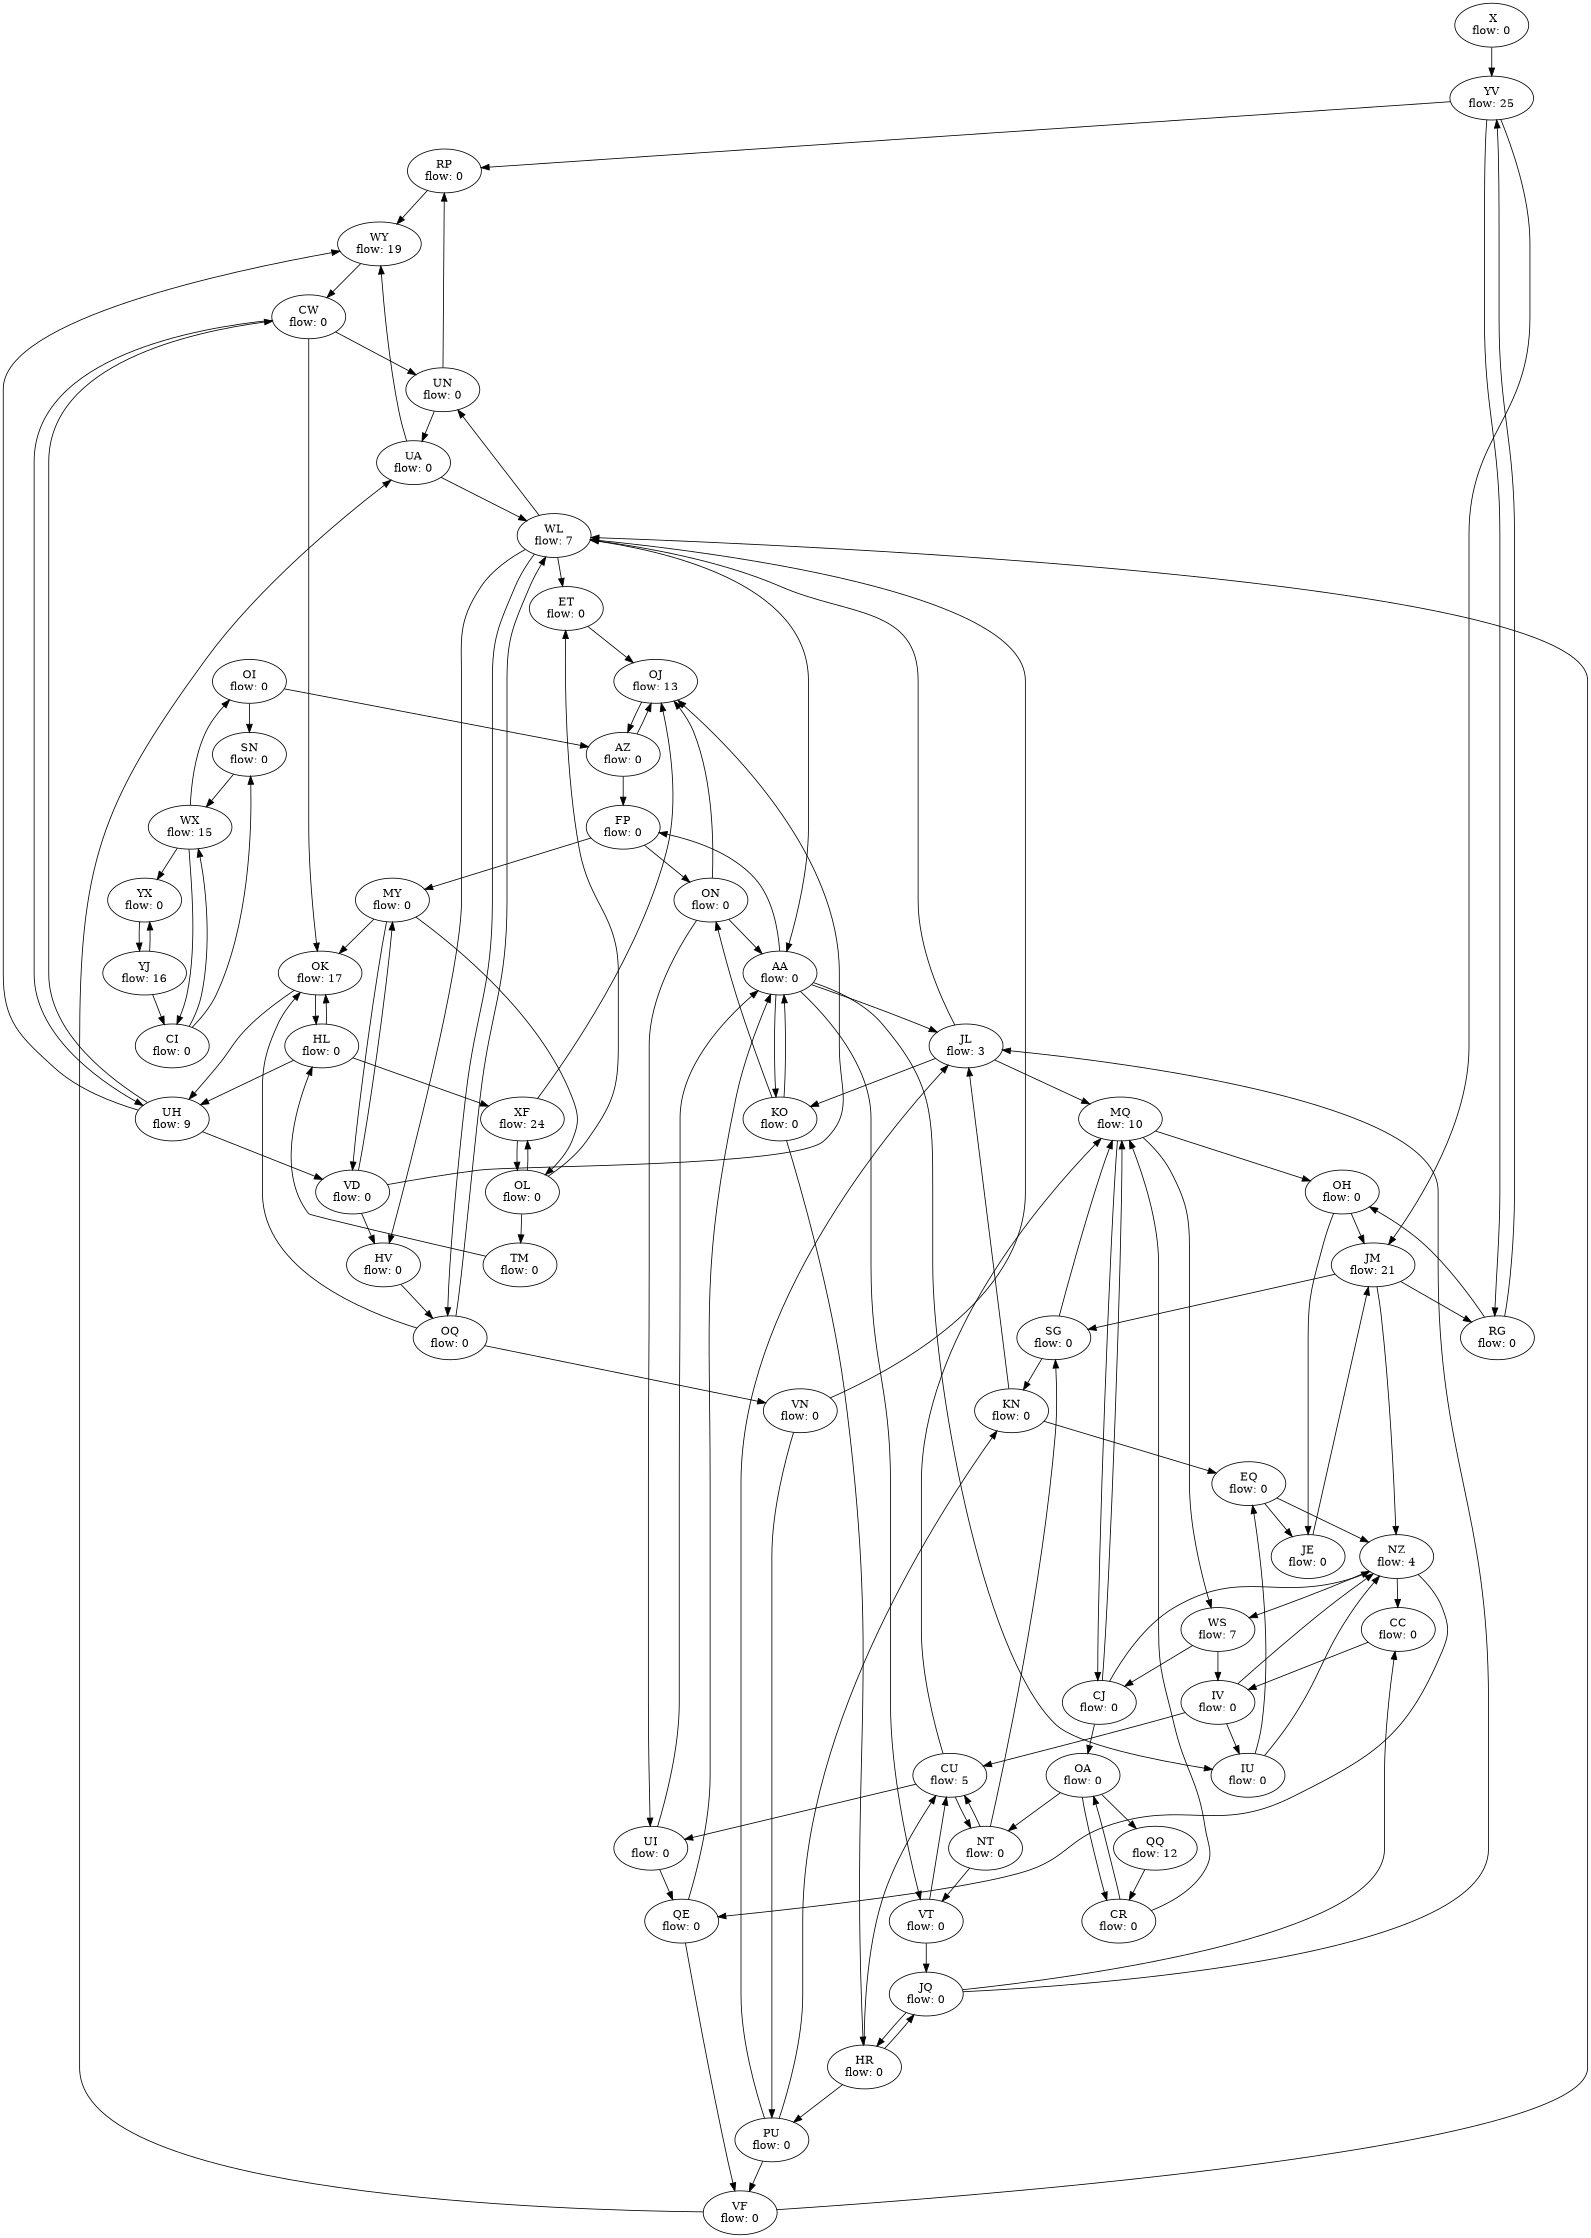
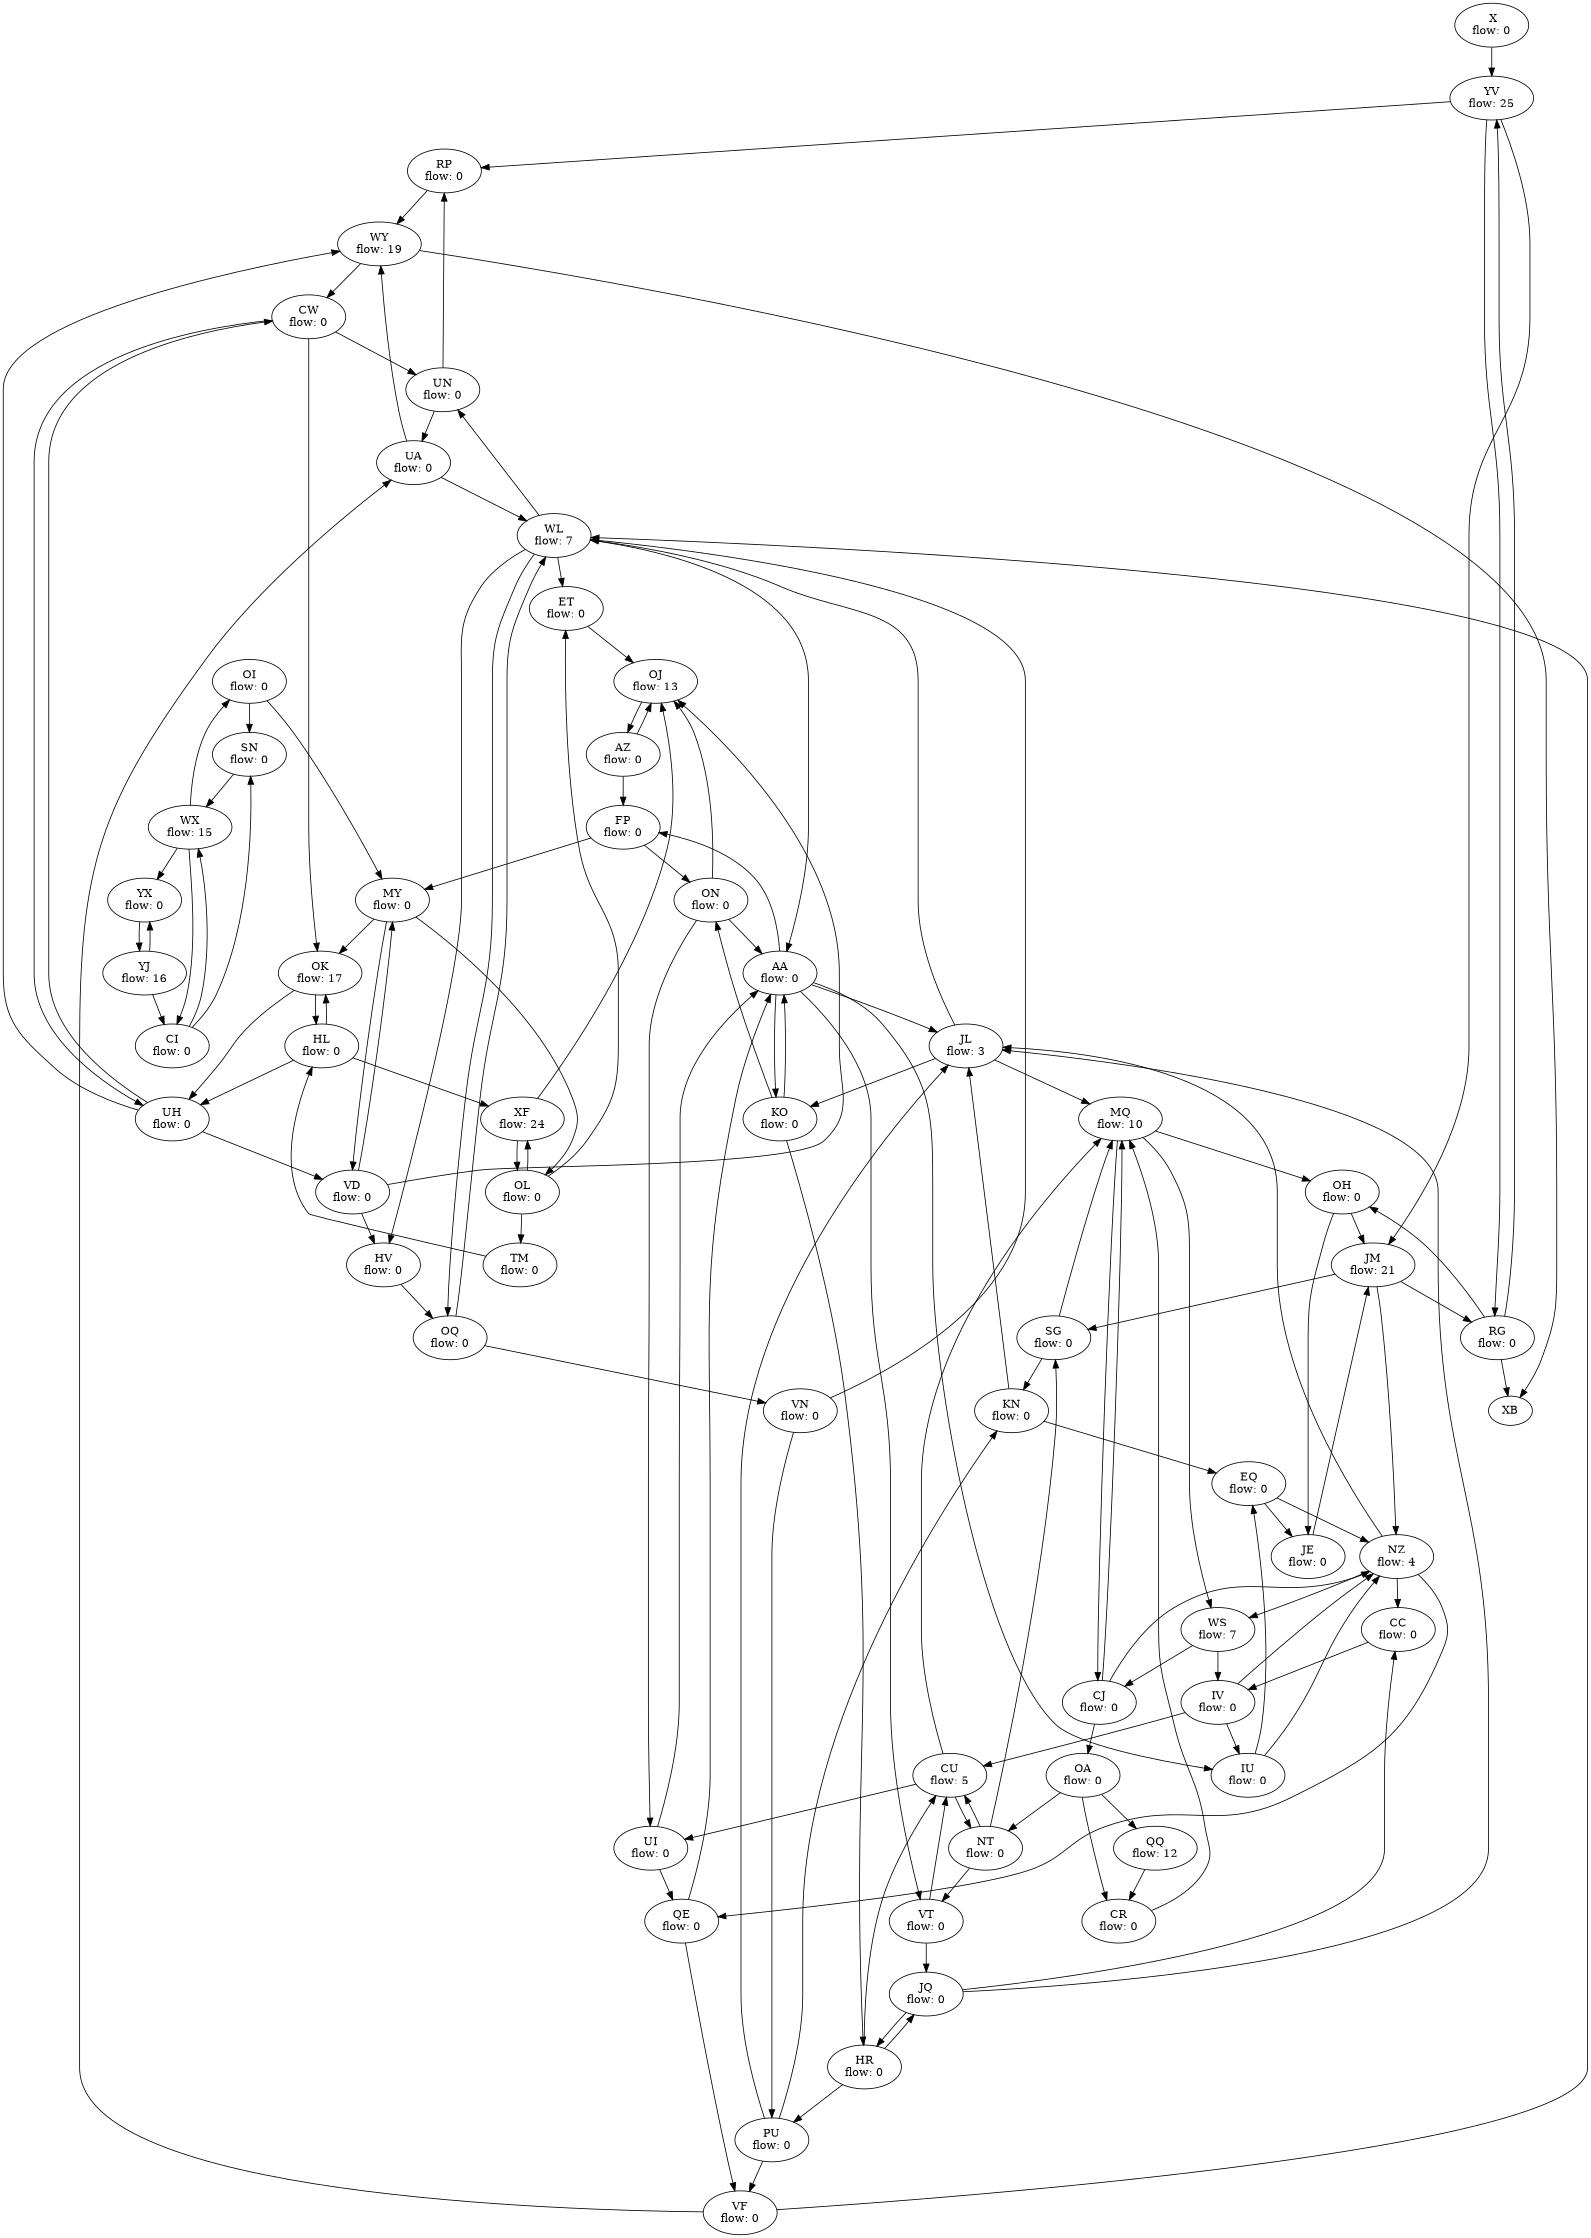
edge "OI flow: 0" -> "AZ flow: 0": now "OI flow: 0" -> "MY flow: 0"
node "UH flow: 9": label "UH flow: 9" -> "UH flow: 0"
edge "OQ flow: 0" -> "OK flow: 17": removed
edge "NZ flow: 4" -> "JL flow: 3": added
node "XB": added
edge "CR flow: 0" -> "OA flow: 0": removed
